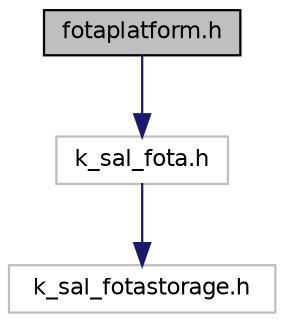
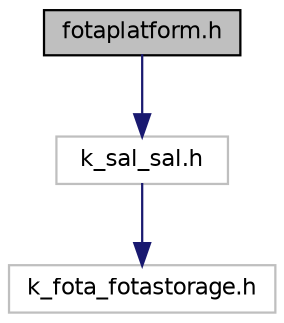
node "k_sal_fota.h": label "k_sal_fota.h" -> "k_sal_sal.h"
node "k_sal_fotastorage.h": label "k_sal_fotastorage.h" -> "k_fota_fotastorage.h"
